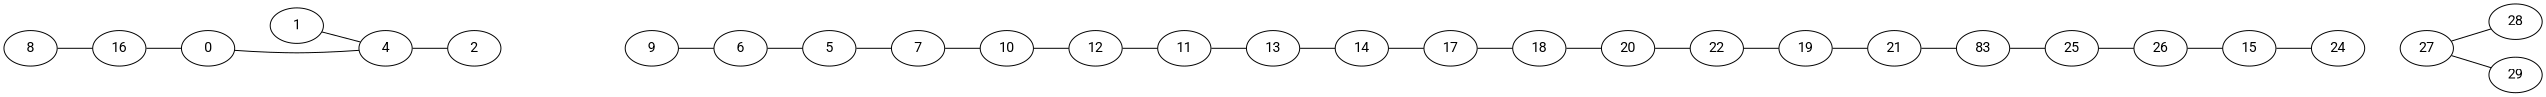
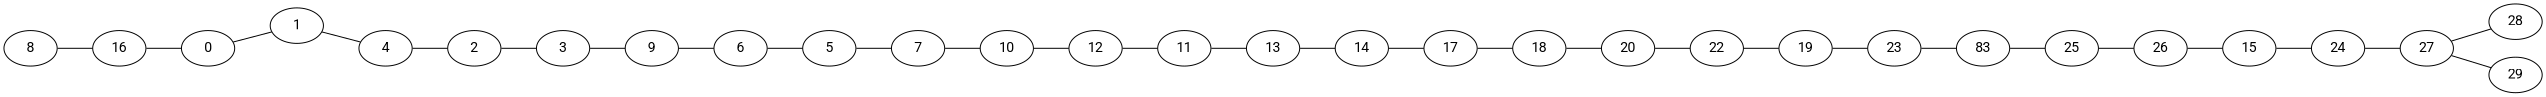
node "3": added
node "21": label "21" -> "23"
edge "24" -- "27": added
edge "0" -- "4": now "0" -- "1"
